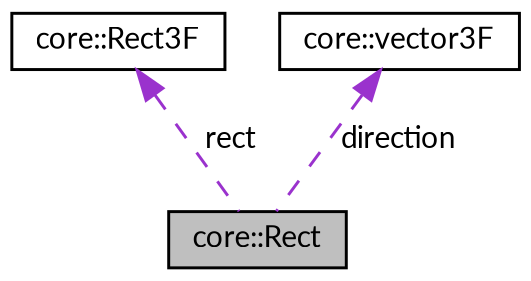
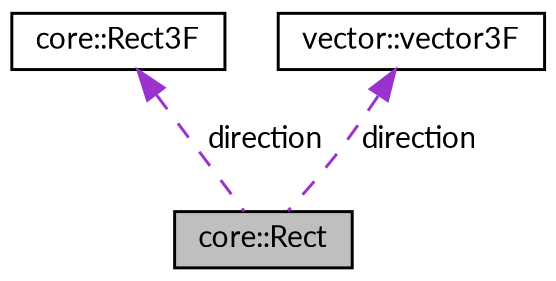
node "core::vector3F": label "core::vector3F" -> "vector::vector3F"
edge "core::Rect" -> "core::Rect3F": label " rect" -> " direction"
